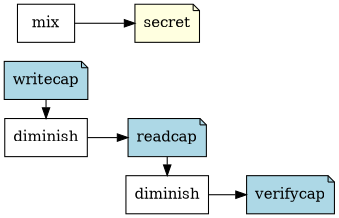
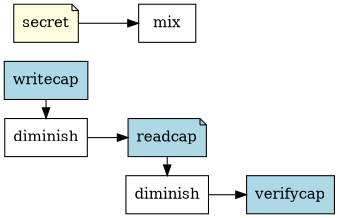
edge "mix" -> "secret": reversed
node "writecap": shape note -> box
node "verifycap": shape note -> box
